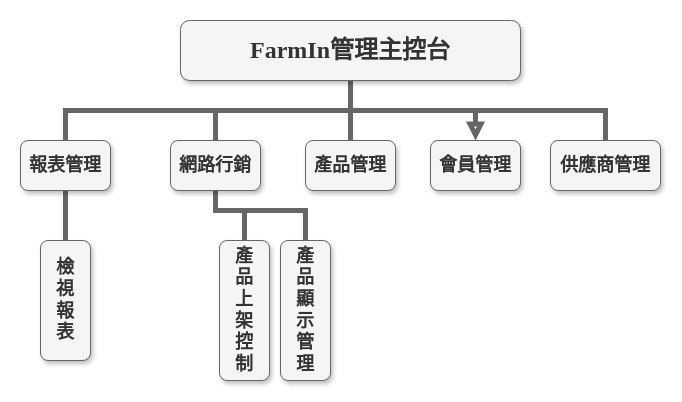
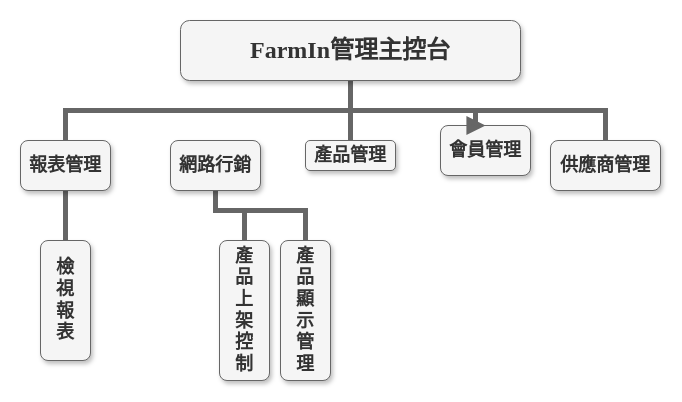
edge "FarmIn管理主控台" -- "網路行銷": removed
node "產品管理": size 90x50 -> 90x30
node "會員管理": moved (476, 166) -> (486, 151)
